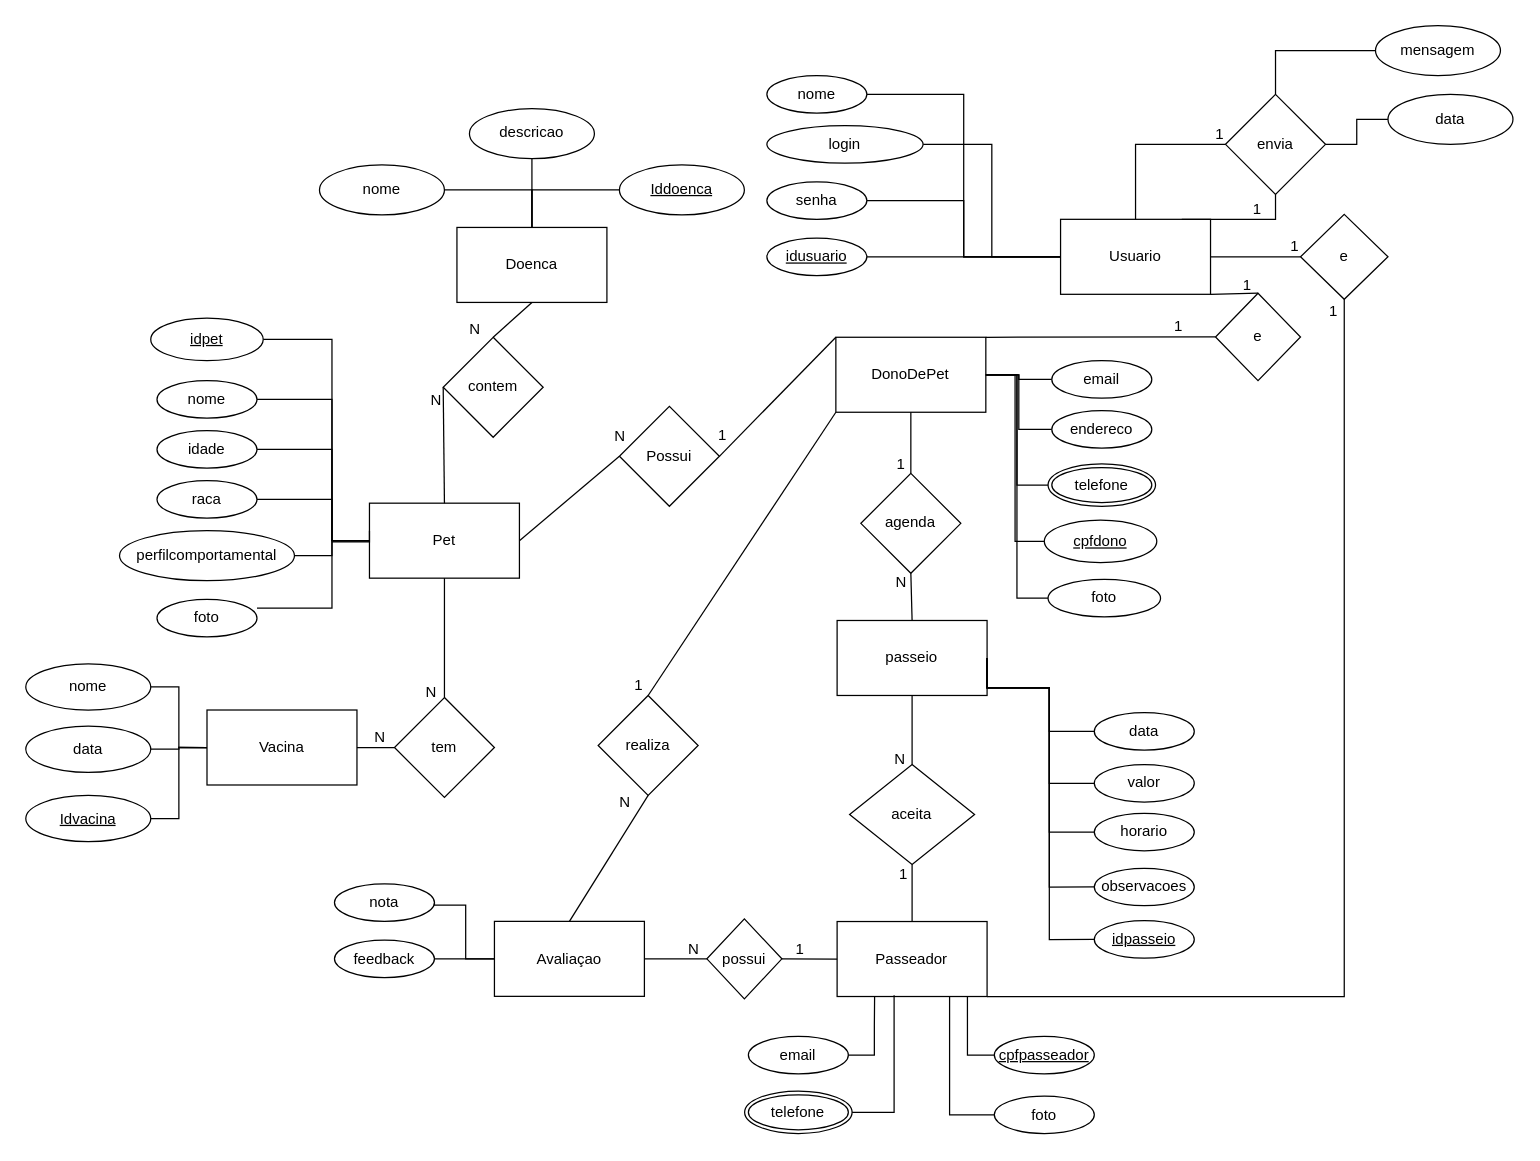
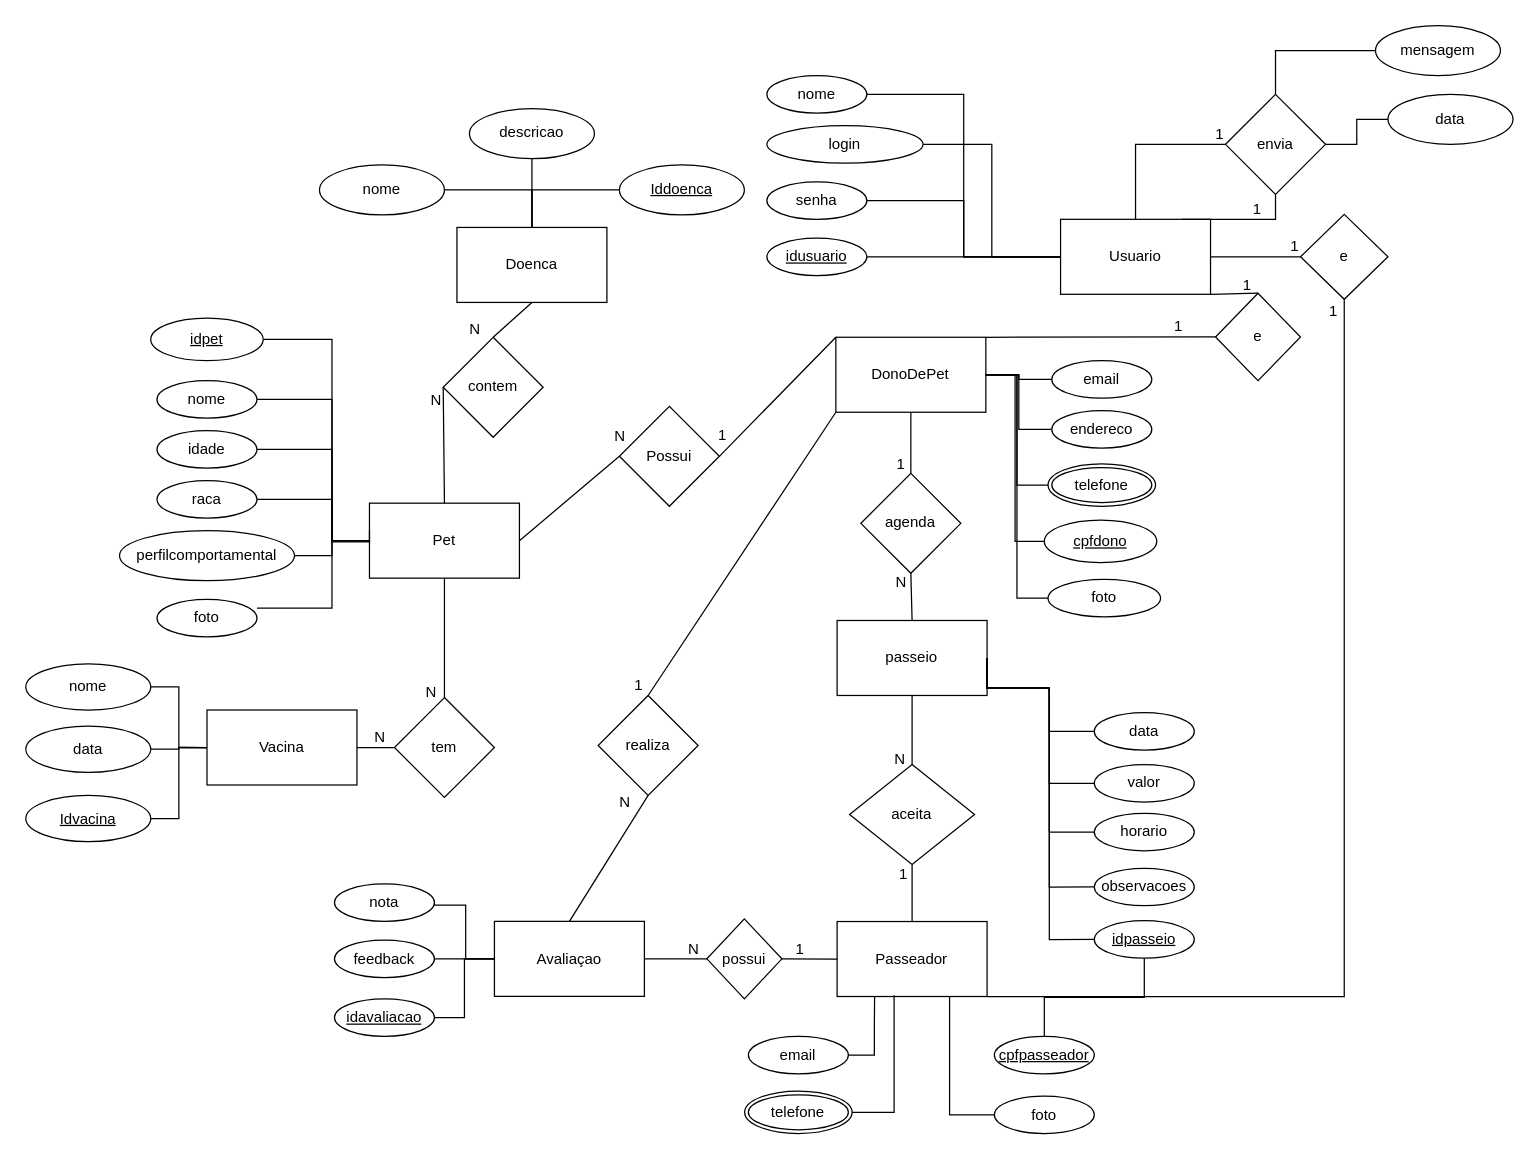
edge "Avaliaçao" -- "idavaliacao": added
node "idavaliacao": added
edge "Passeador" -- "cpfpasseador": now "idpasseio" -- "cpfpasseador"
